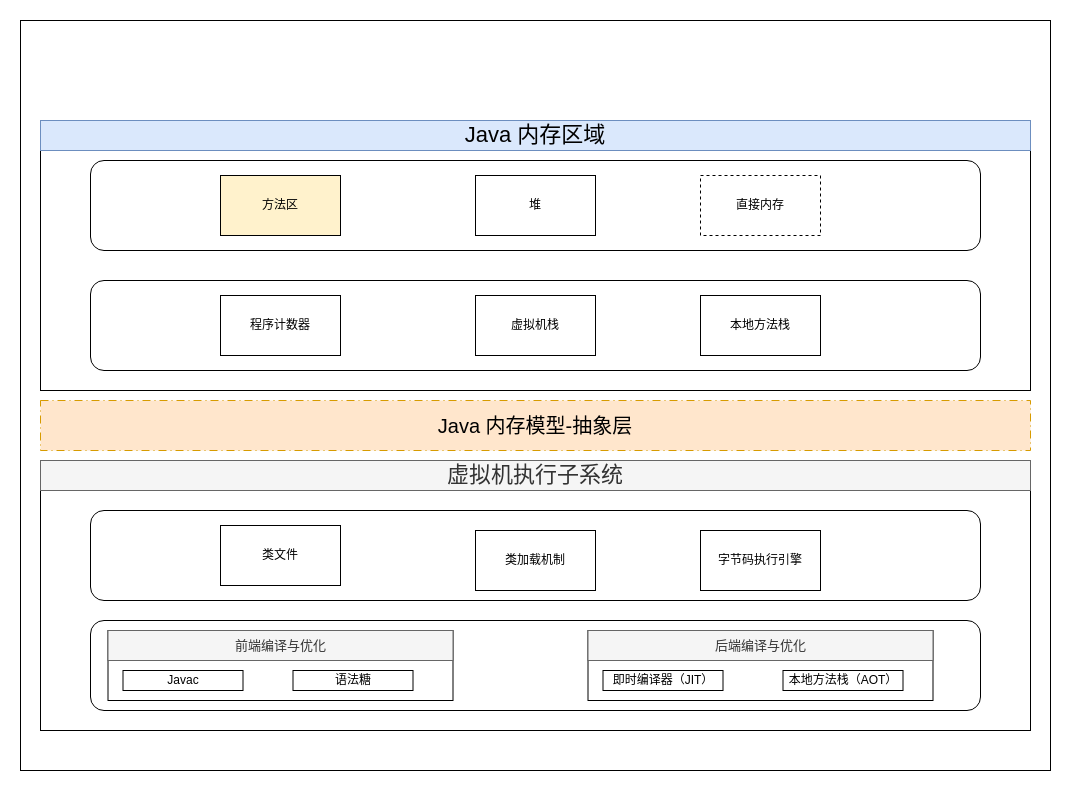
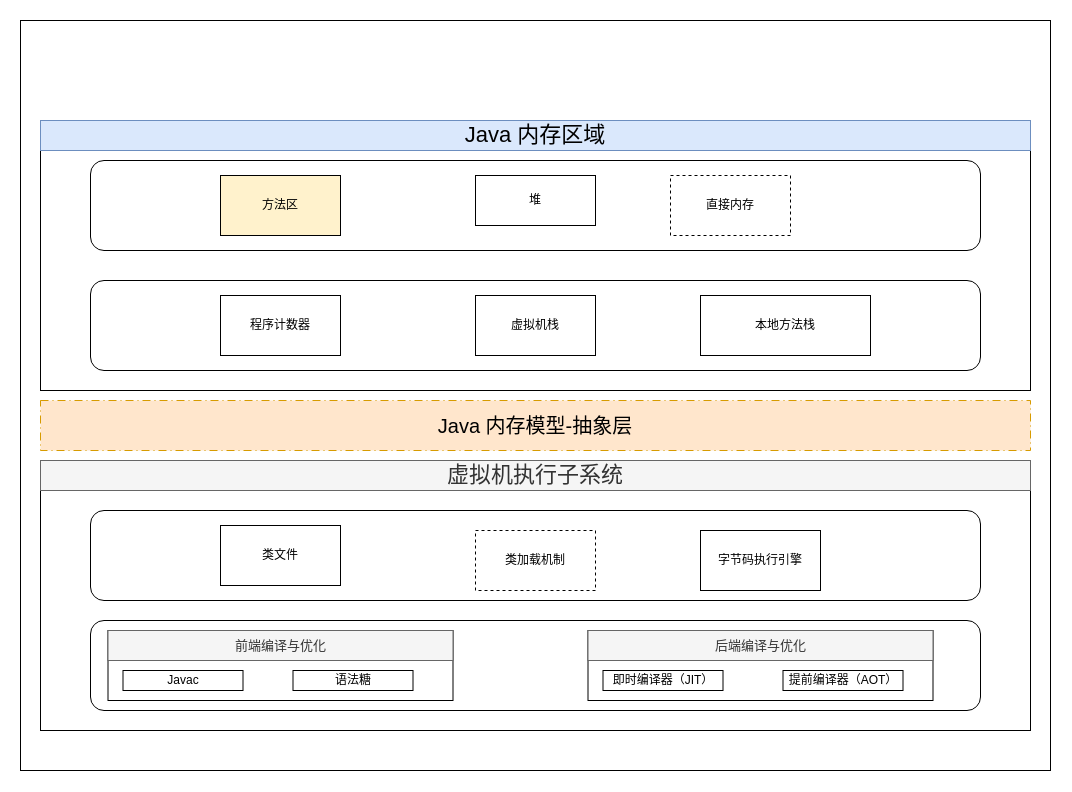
node "堆": size 120x60 -> 120x50
node "直接内存": moved (761, 206) -> (731, 206)
node "本地方法栈": size 120x60 -> 170x60
node "类加载机制": style solid -> dashed
node "本地方法栈（AOT）": label "本地方法栈（AOT）" -> "提前编译器（AOT）"
